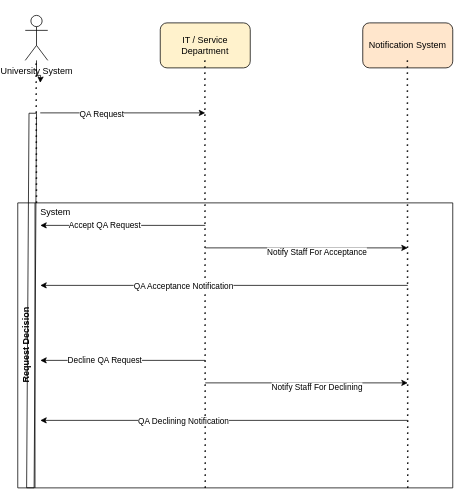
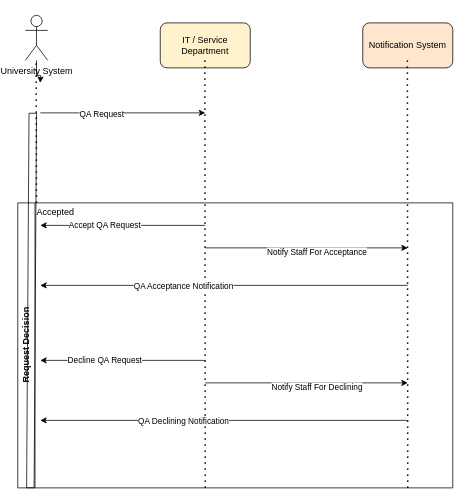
node "System": label "System" -> "Accepted"
